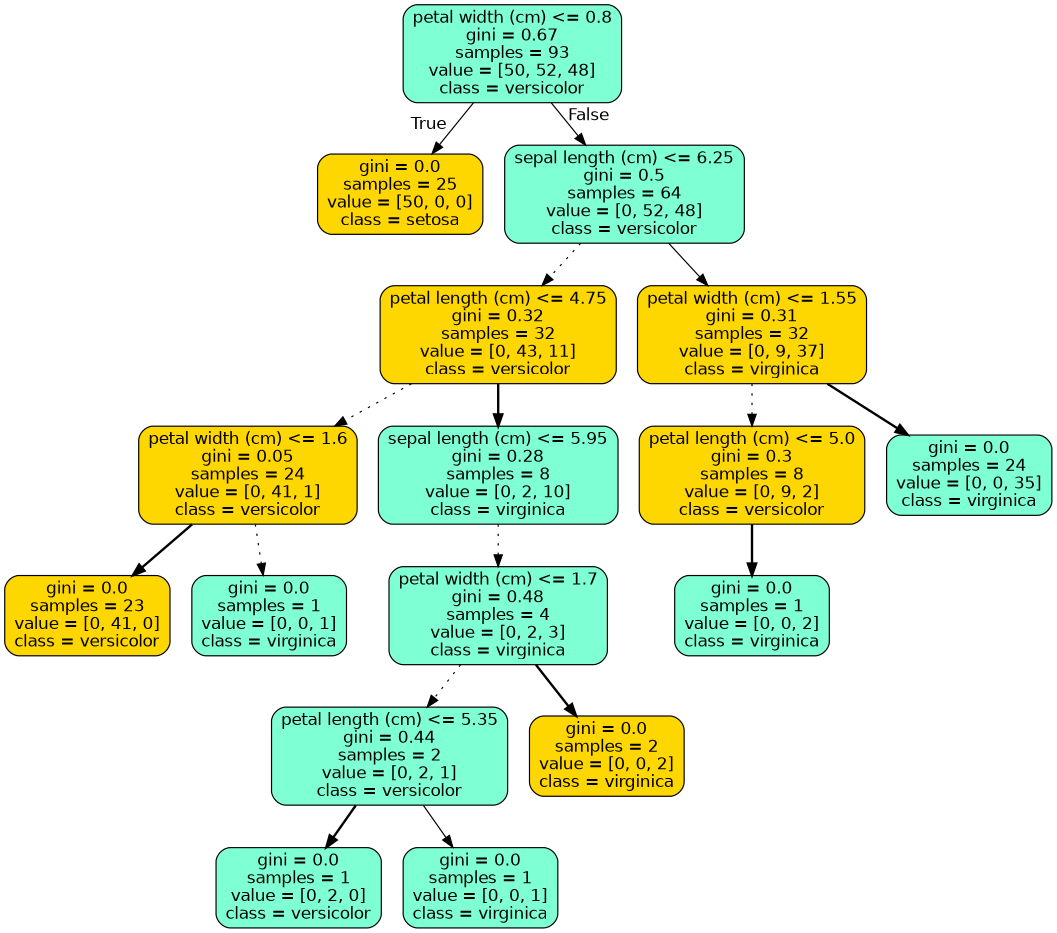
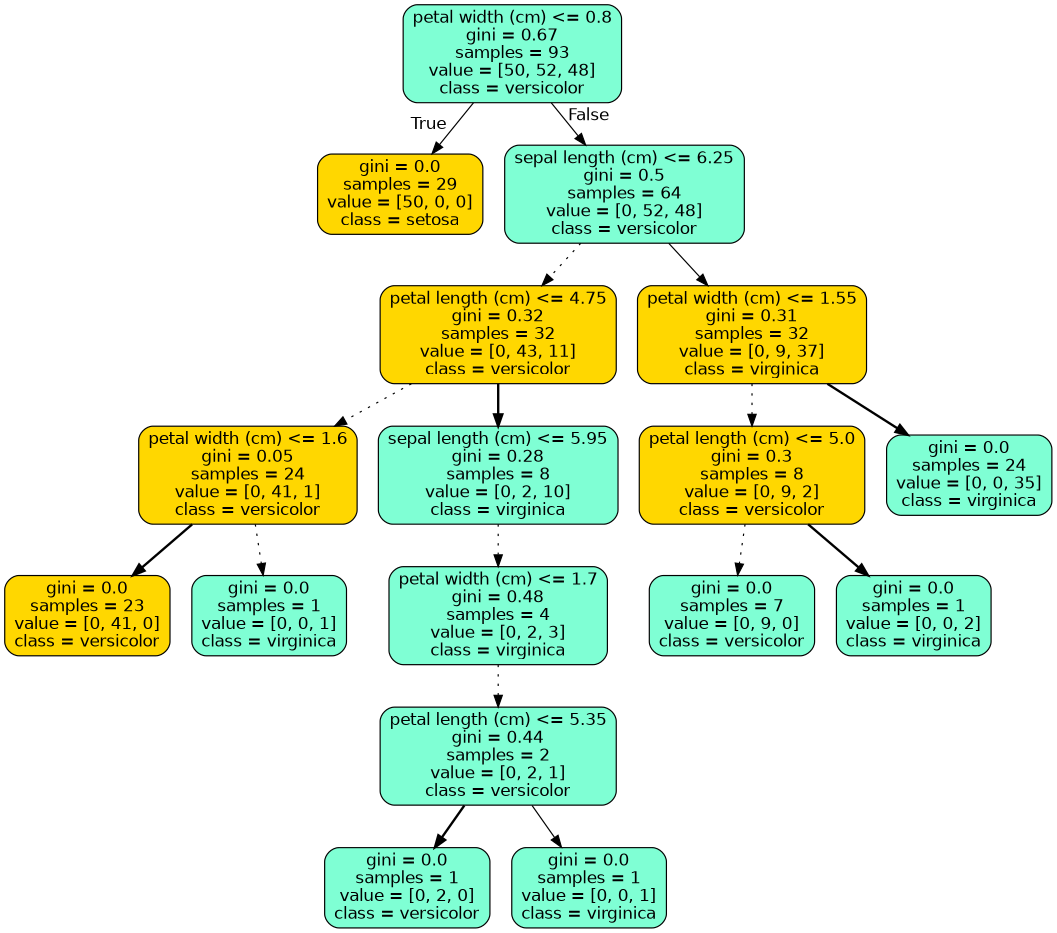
node "gini = 0.0 samples = 25 value = [50, 0, 0] class = setosa": label "gini = 0.0 samples = 25 value = [50, 0, 0] class = setosa" -> "gini = 0.0 samples = 29 value = [50, 0, 0] class = setosa"
node "gini = 0.0 samples = 7 value = [0, 9, 0] class = versicolor": added
node "gini = 0.0 samples = 2 value = [0, 0, 2] class = virginica": removed
